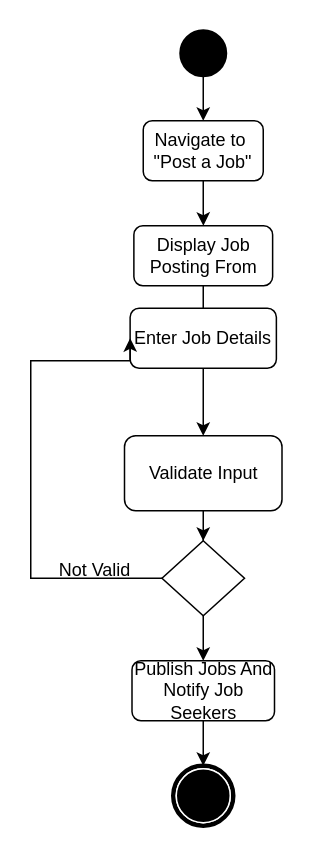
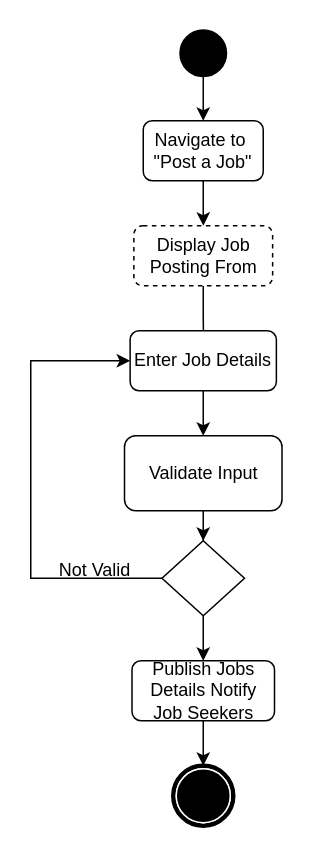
node "Display Job Posting From": style solid -> dashed
node "Enter Job Details": moved (203, 338) -> (203, 361)
node "Publish Jobs And Notify Job Seekers": label "Publish Jobs And Notify Job Seekers" -> "Publish Jobs Details Notify Job Seekers"
